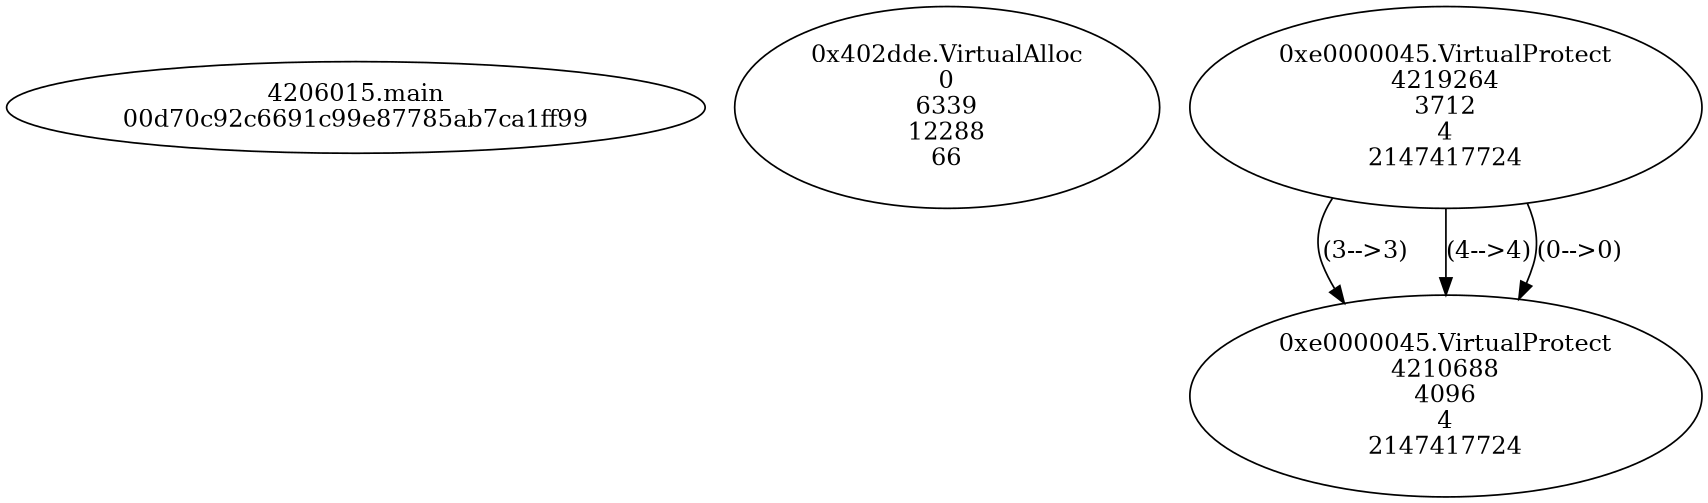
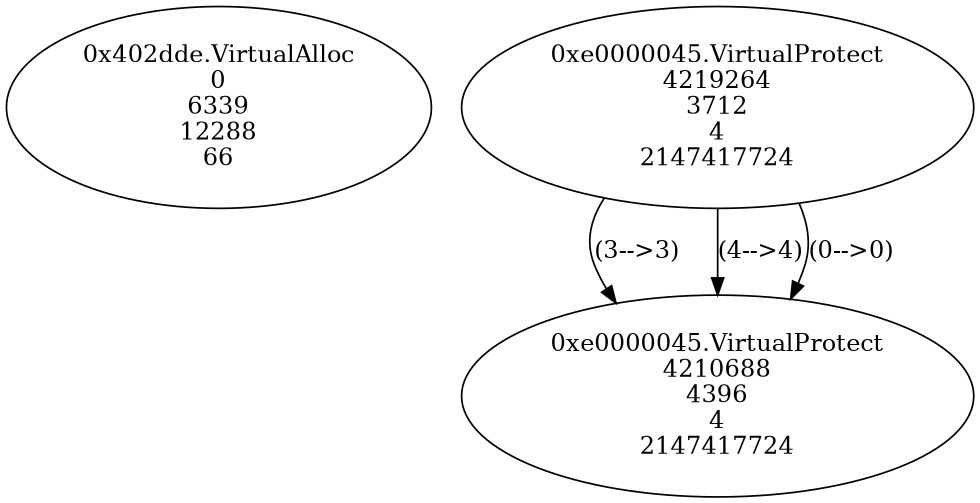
node "4206015.main 00d70c92c6691c99e87785ab7ca1ff99": removed
node "0xe0000045.VirtualProtect 4210688 4096 4 2147417724": label "0xe0000045.VirtualProtect 4210688 4096 4 2147417724" -> "0xe0000045.VirtualProtect 4210688 4396 4 2147417724"
